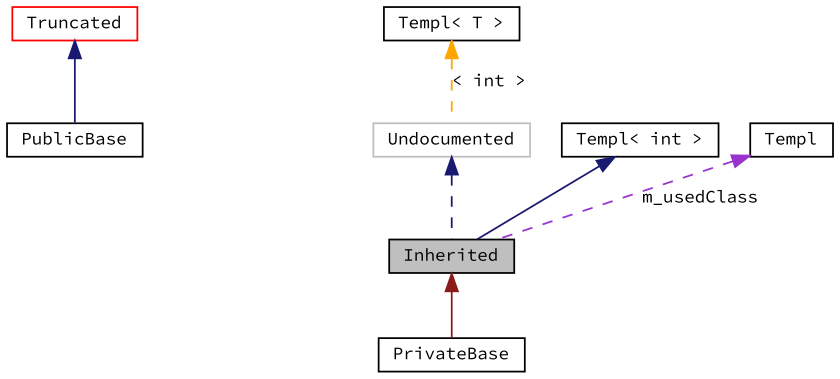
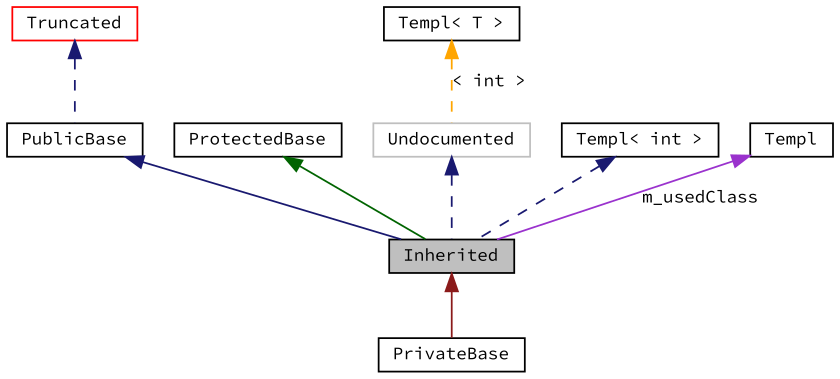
edge "PublicBase" -> "Truncated": style solid -> dashed
node "ProtectedBase": added
edge "Inherited" -> "Templ": style dashed -> solid
edge "Inherited" -> "PublicBase": added
edge "Inherited" -> "Templ< int >": style solid -> dashed
